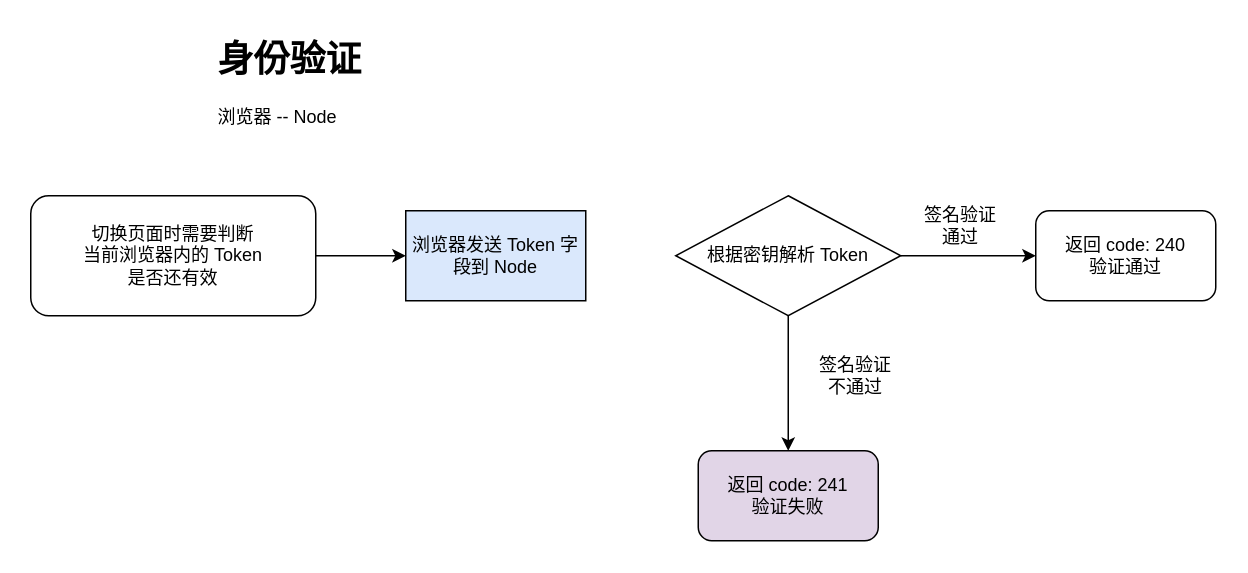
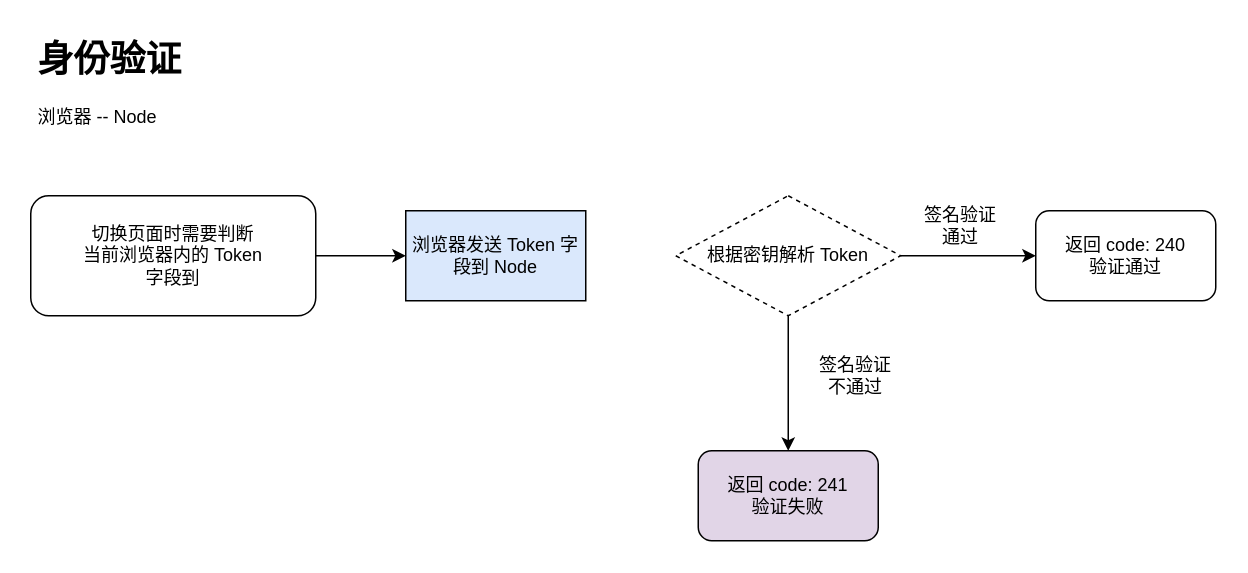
node "身份验证浏览器 -- Node": moved (353, 91) -> (173, 91)
node "切换页面时需要判断 当前浏览器内的 Token 是否还有效": label "切换页面时需要判断 当前浏览器内的 Token 是否还有效" -> "切换页面时需要判断 当前浏览器内的 Token 字段到"
node "根据密钥解析 Token": style solid -> dashed
